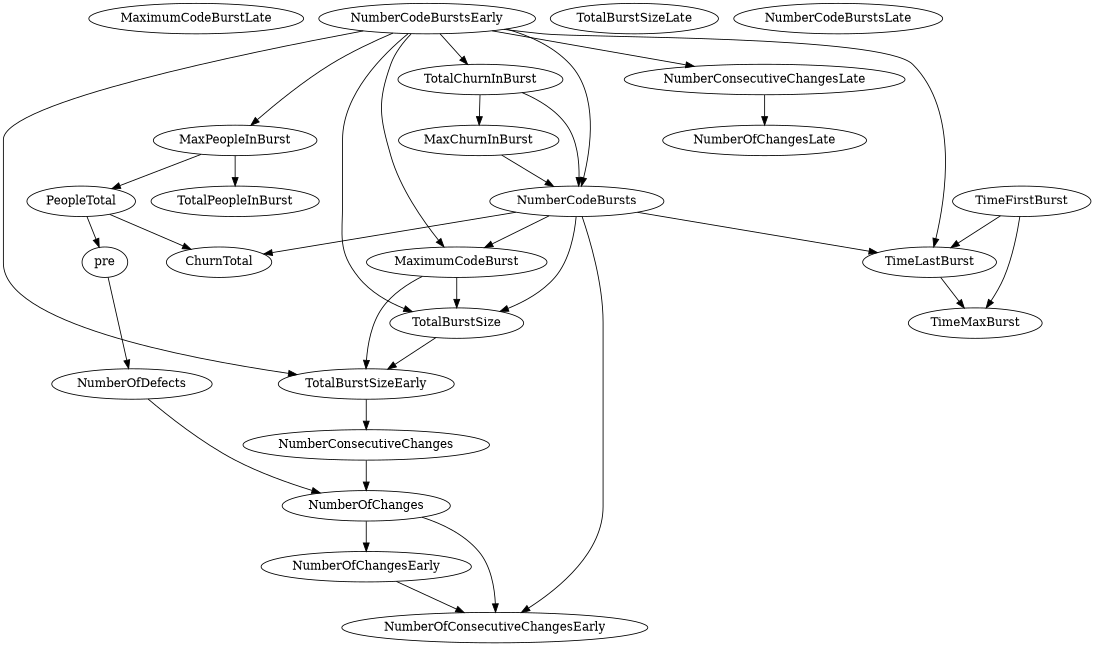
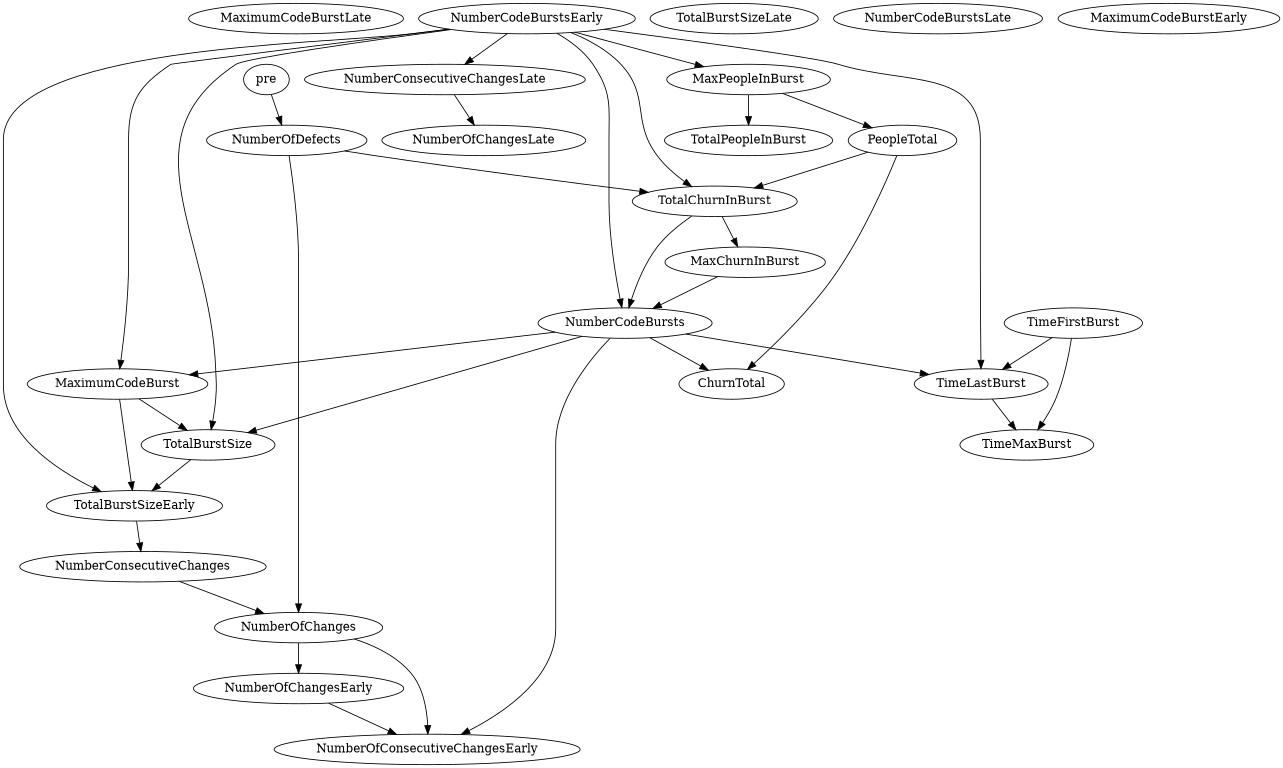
node "MaximumCodeBurstEarly": added
edge "NumberOfDefects" -> "TotalChurnInBurst": added
edge "PeopleTotal" -> "pre": now "PeopleTotal" -> "TotalChurnInBurst"
